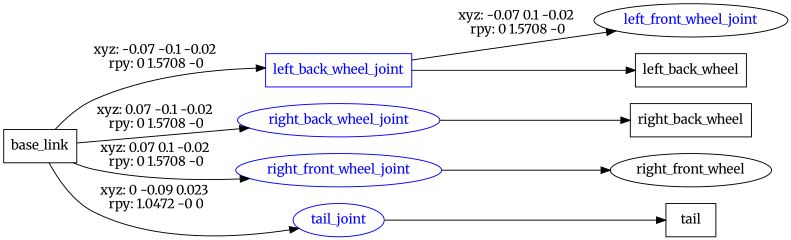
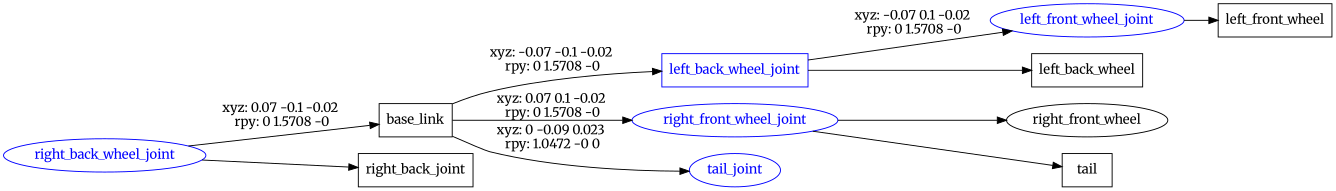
node "left_front_wheel_joint": color black -> blue
node "left_front_wheel": added
node "right_back_wheel": label "right_back_wheel" -> "right_back_joint"
edge "base_link" -> "right_back_wheel_joint": reversed
edge "tail_joint" -> "tail": now "right_front_wheel_joint" -> "tail"
